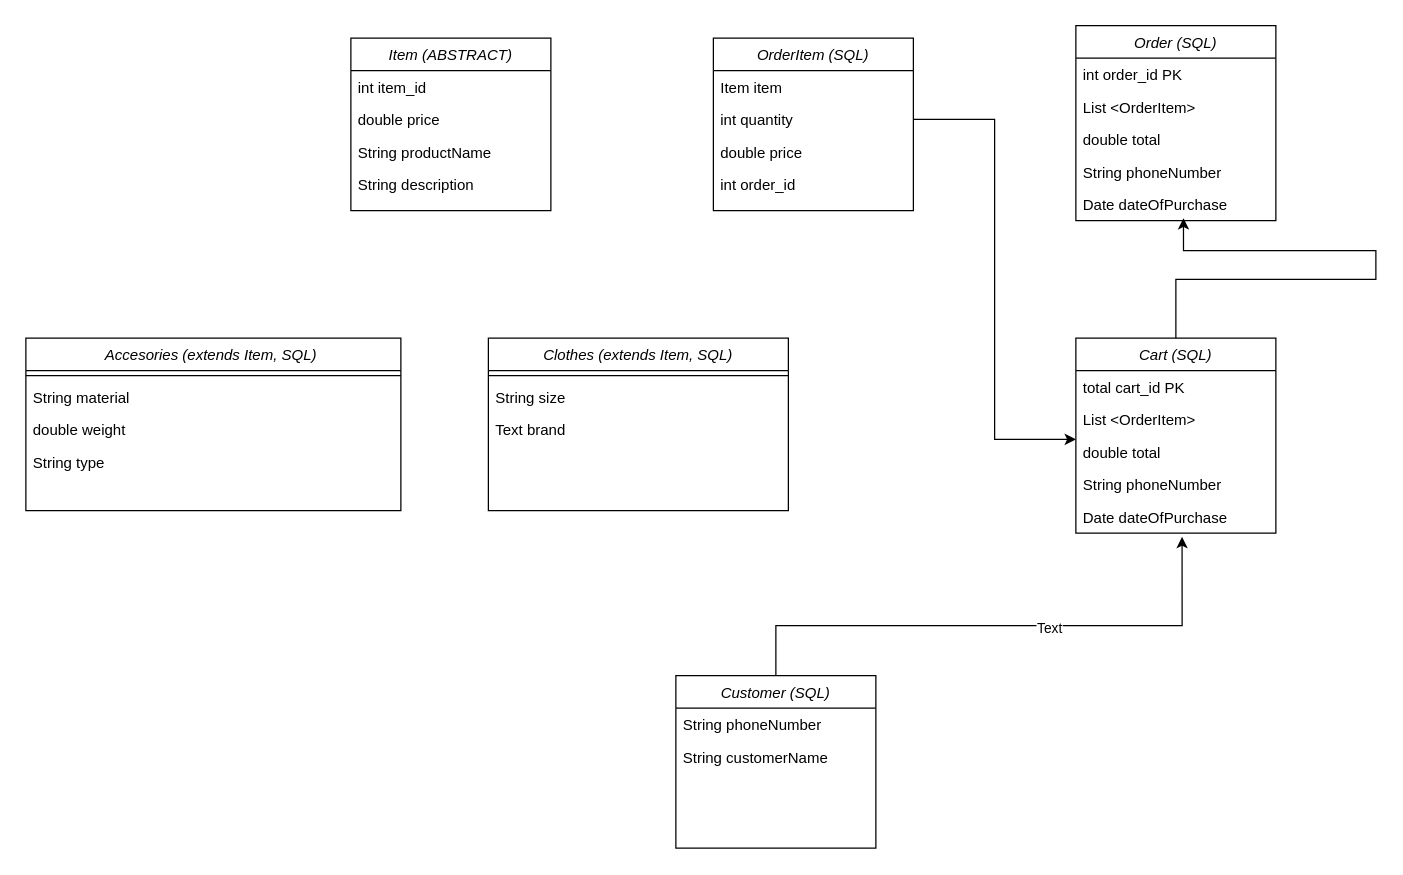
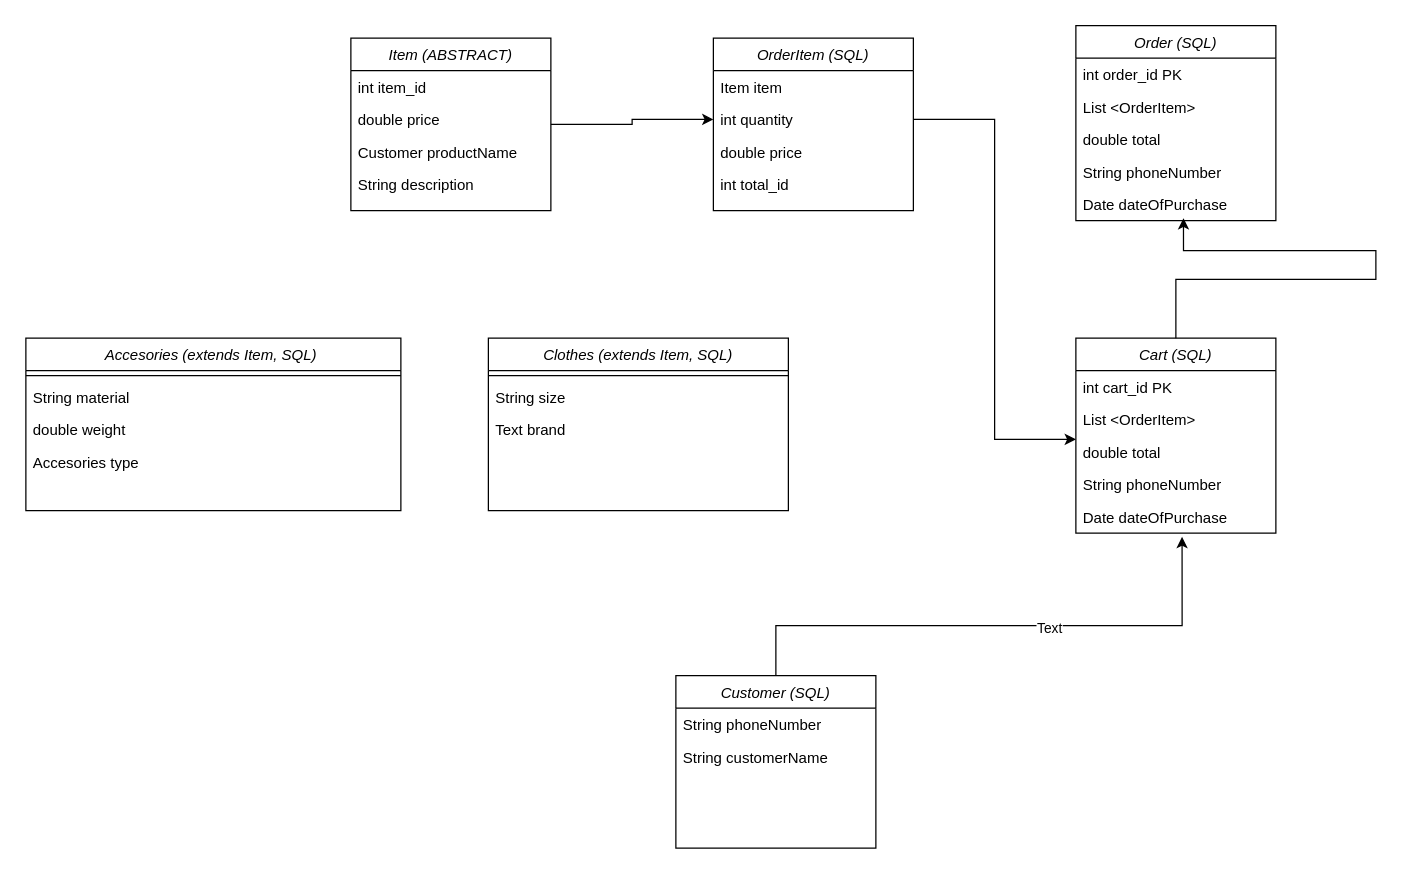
edge "Item (ABSTRACT)" -> "int quantity": added
node "String productName": label "String productName" -> "Customer productName"
node "int order_id": label "int order_id" -> "int total_id"
node "total cart_id PK": label "total cart_id PK" -> "int cart_id PK"
node "String type": label "String type" -> "Accesories type"
